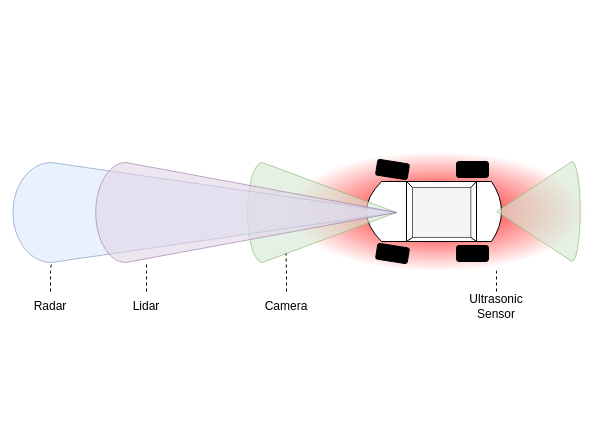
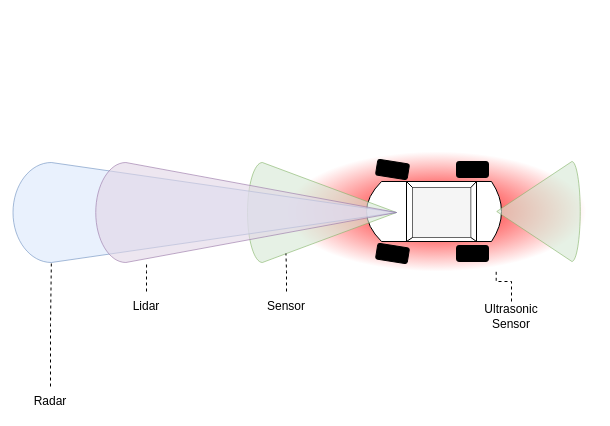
node "Radar": moved (51, 307) -> (51, 402)
node "Camera": label "Camera" -> "Sensor"
node "Ultrasonic Sensor": moved (497, 307) -> (512, 317)
